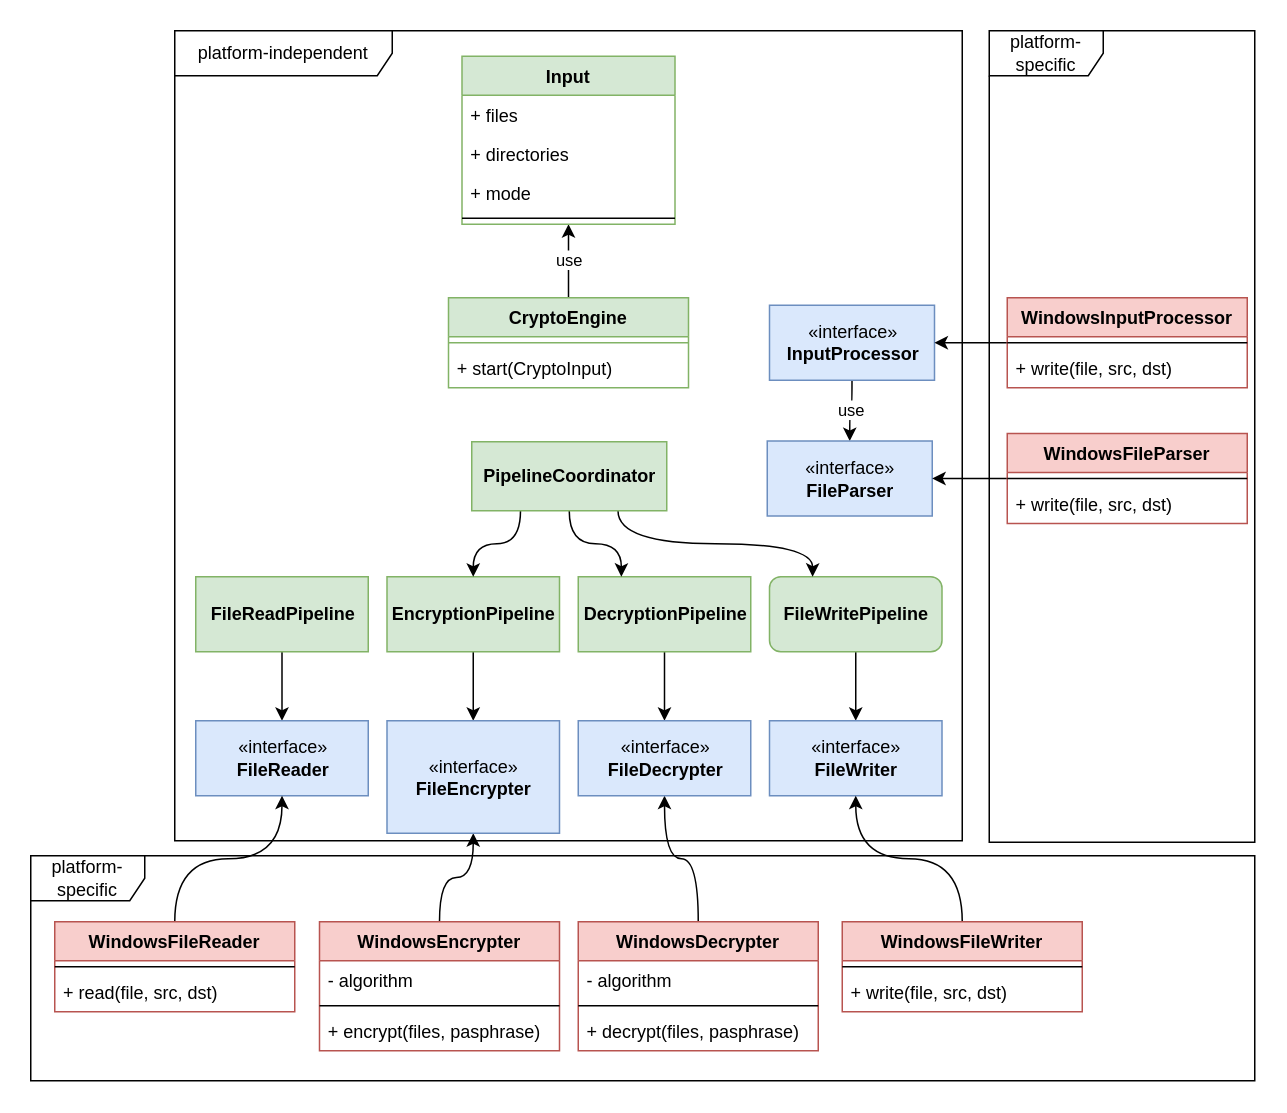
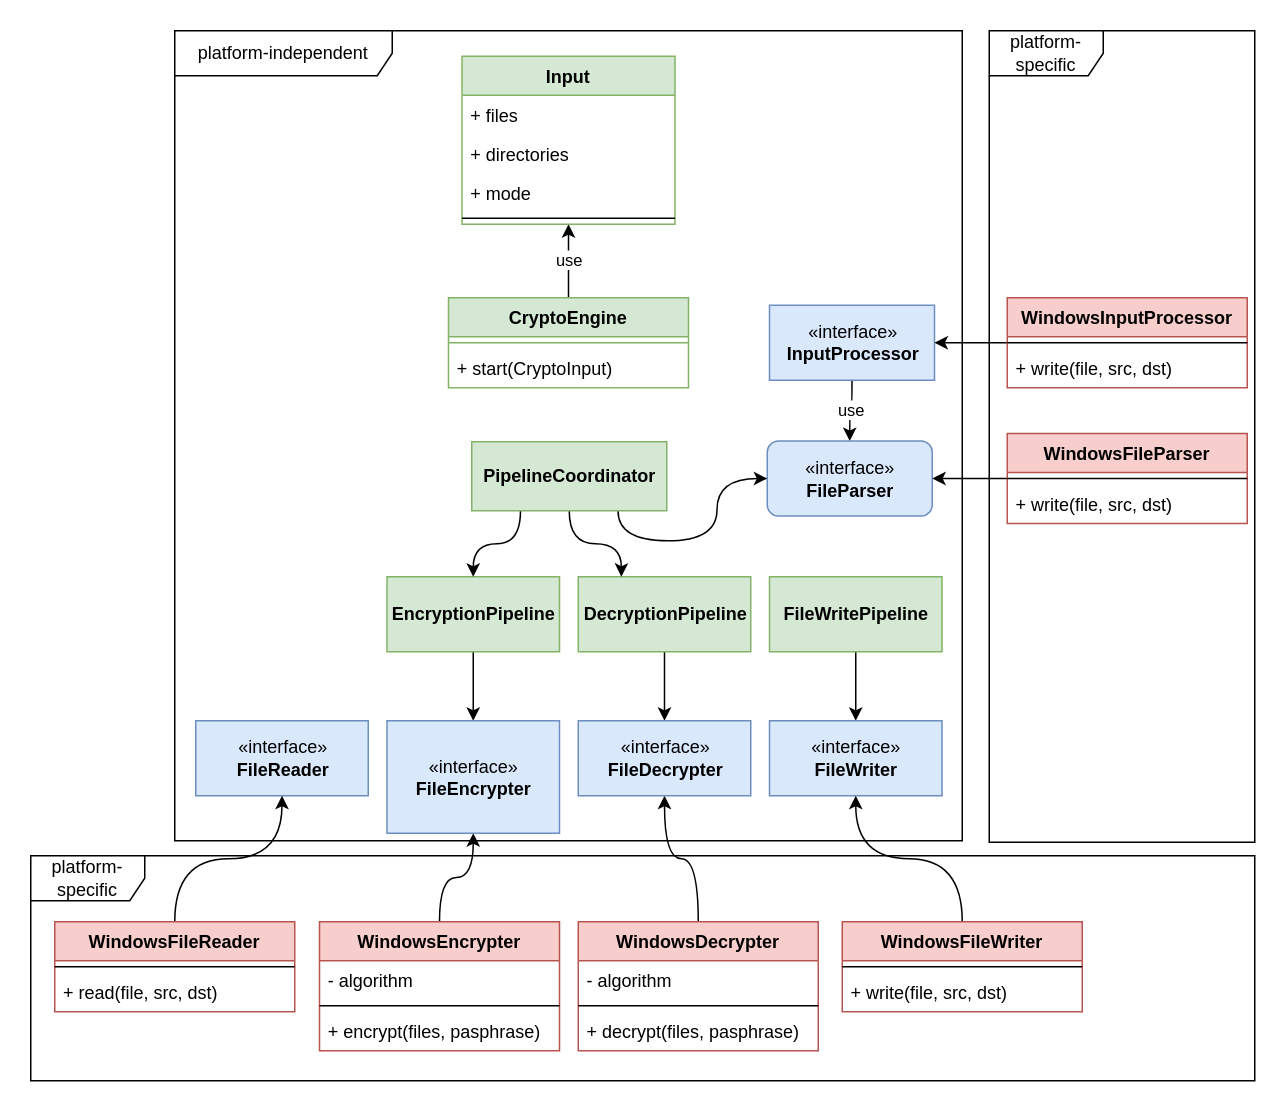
node "«interface» FileParser": shape rectangle -> rounded rectangle
edge "PipelineCoordinator" -> "FileWritePipeline": now "PipelineCoordinator" -> "«interface» FileParser"
node "FileReadPipeline": removed
node "FileWritePipeline": shape rounded rectangle -> rectangle
edge "FileReadPipeline" -> "«interface» FileReader": removed
